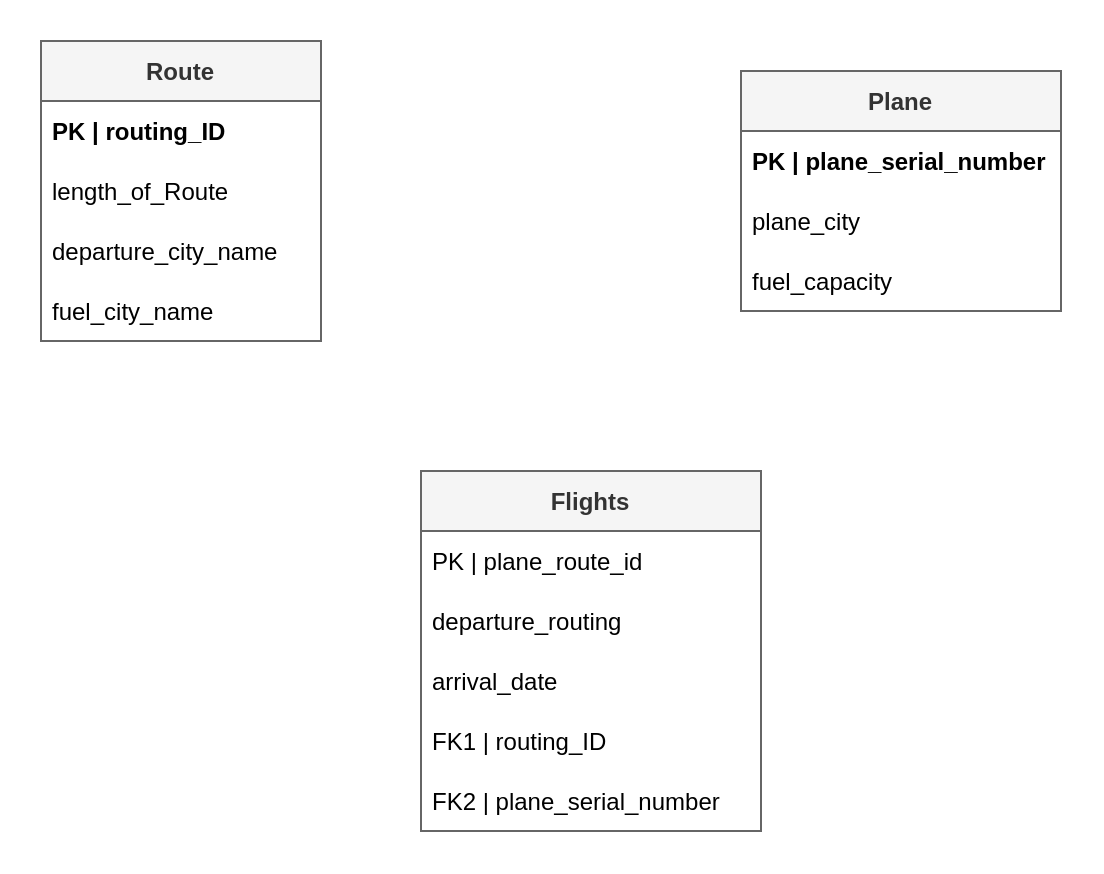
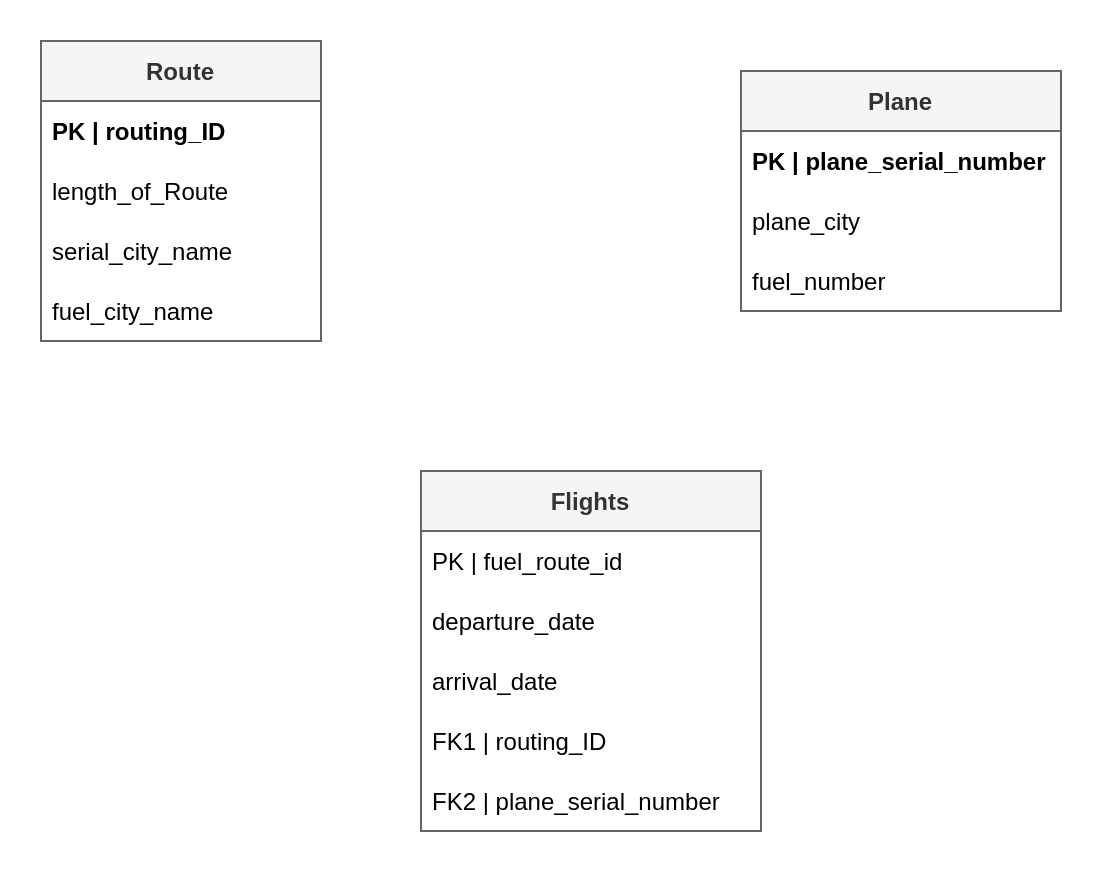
node "departure_city_name": label "departure_city_name" -> "serial_city_name"
node "fuel_capacity": label "fuel_capacity" -> "fuel_number"
node "PK | plane_route_id": label "PK | plane_route_id" -> "PK | fuel_route_id"
node "departure_routing": label "departure_routing" -> "departure_date"
